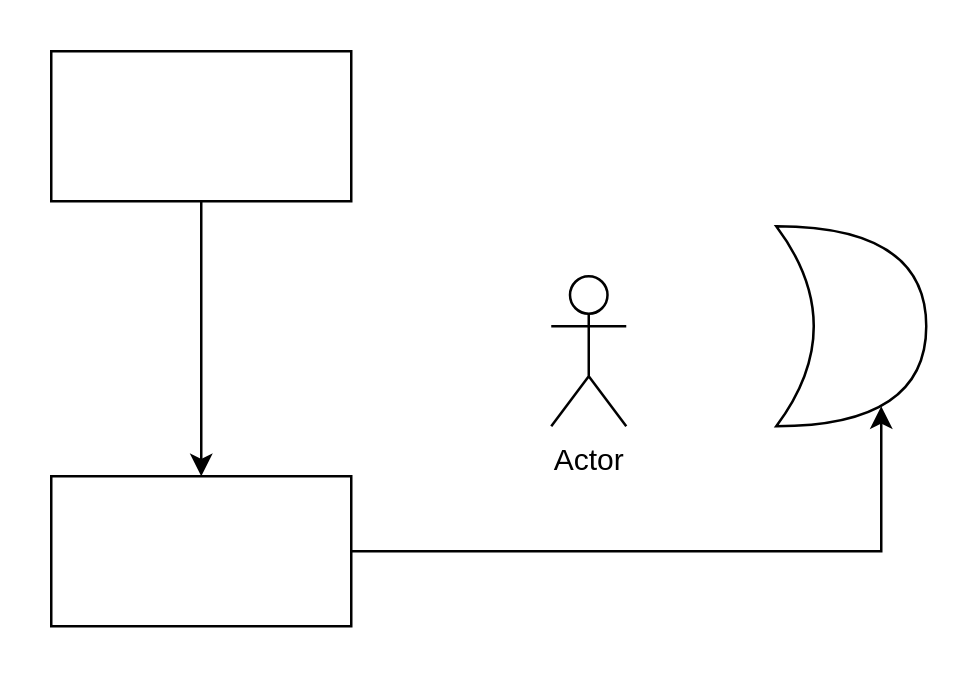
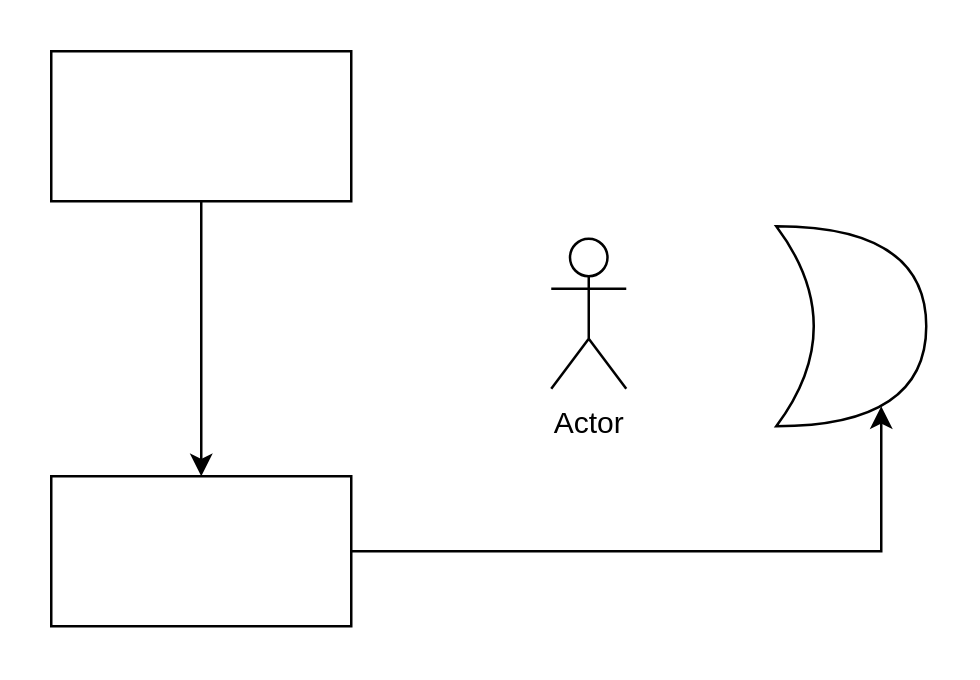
node "Actor": moved (589, 351) -> (589, 314)
